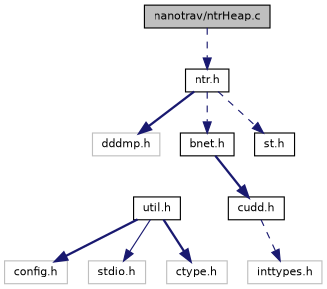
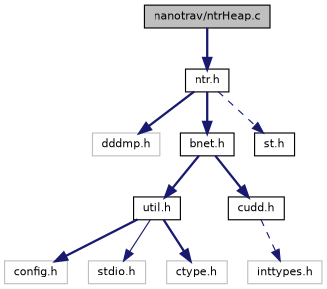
edge "nanotrav/ntrHeap.c" -> "ntr.h": style dashed -> bold
edge "ntr.h" -> "bnet.h": style dashed -> bold
edge "bnet.h" -> "util.h": added
